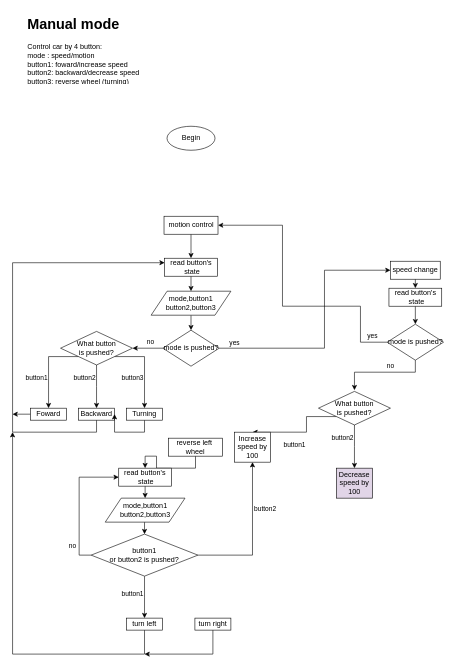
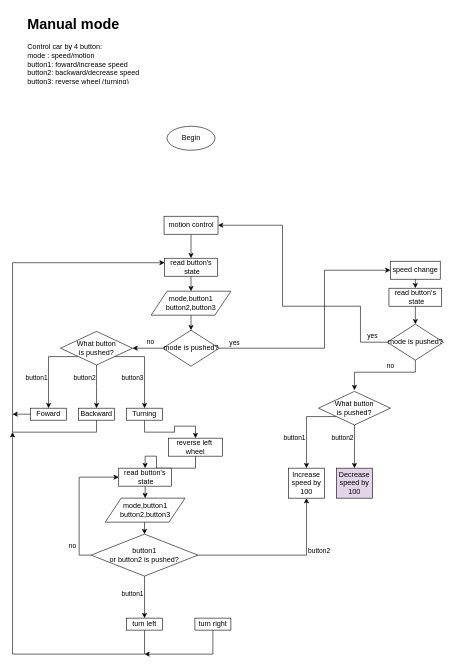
edge "Turning" -> "Backward": now "Turning" -> "reverse left wheel"
node "Increase speed by 100": moved (252, 447) -> (306, 483)
